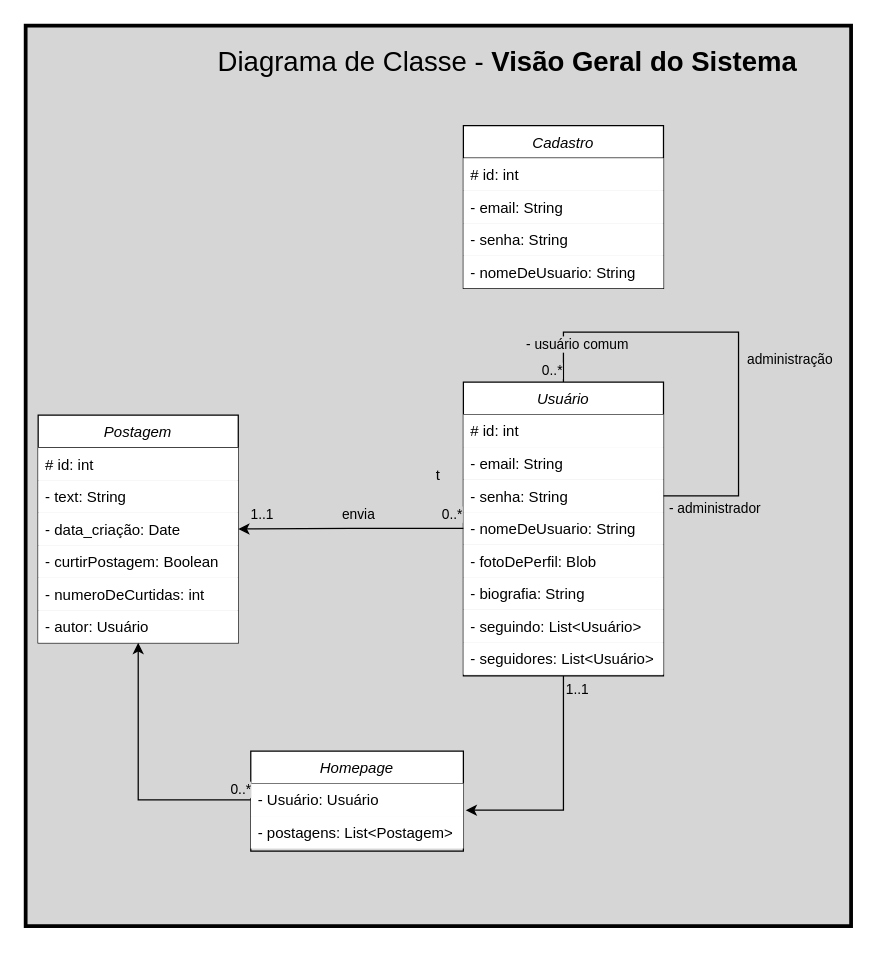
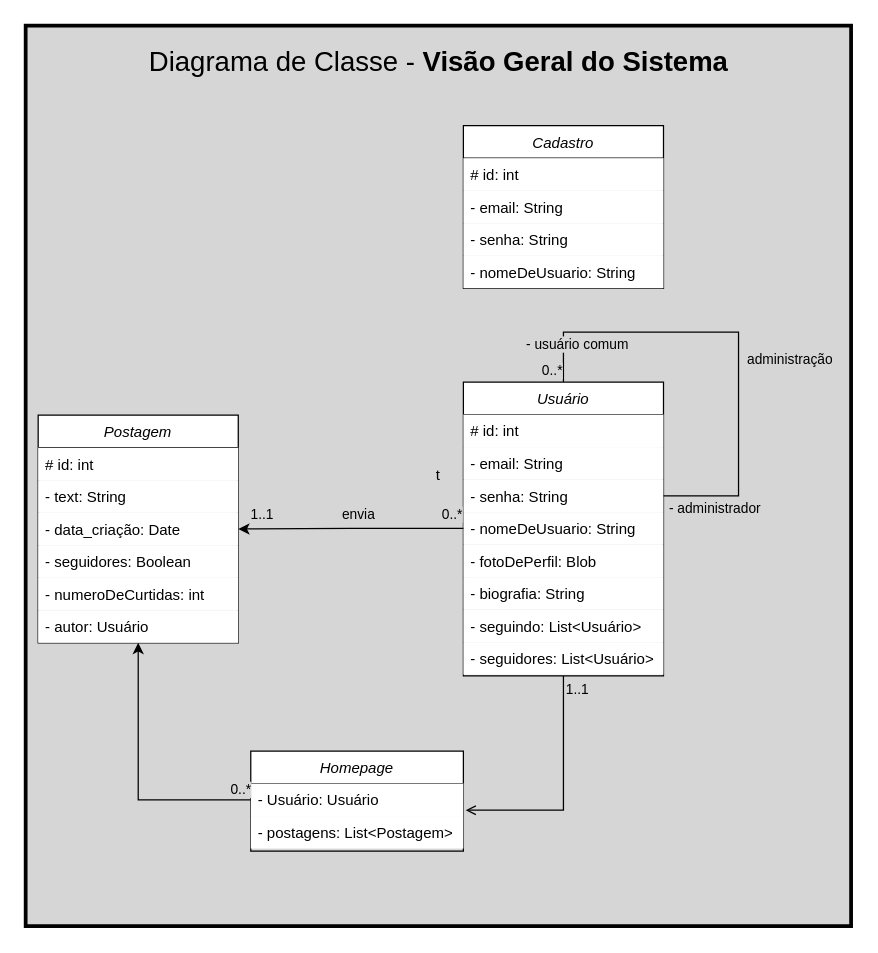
node "Diagrama de Classe - Visão Geral do Sistema": moved (507, 63) -> (438, 63)
node "- curtirPostagem: Boolean": label "- curtirPostagem: Boolean" -> "- seguidores: Boolean"
edge "Usuário" -> "- Usuário: Usuário": arrowhead classic -> open
